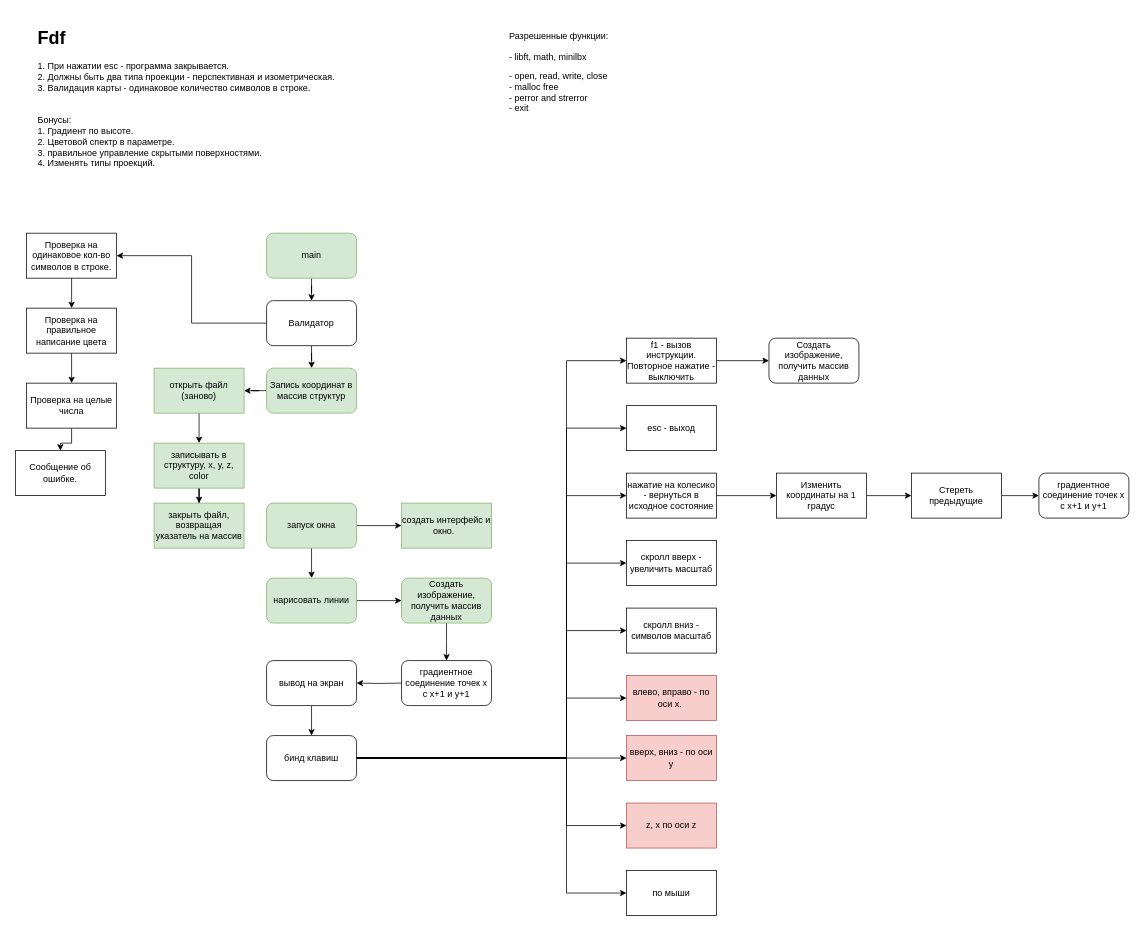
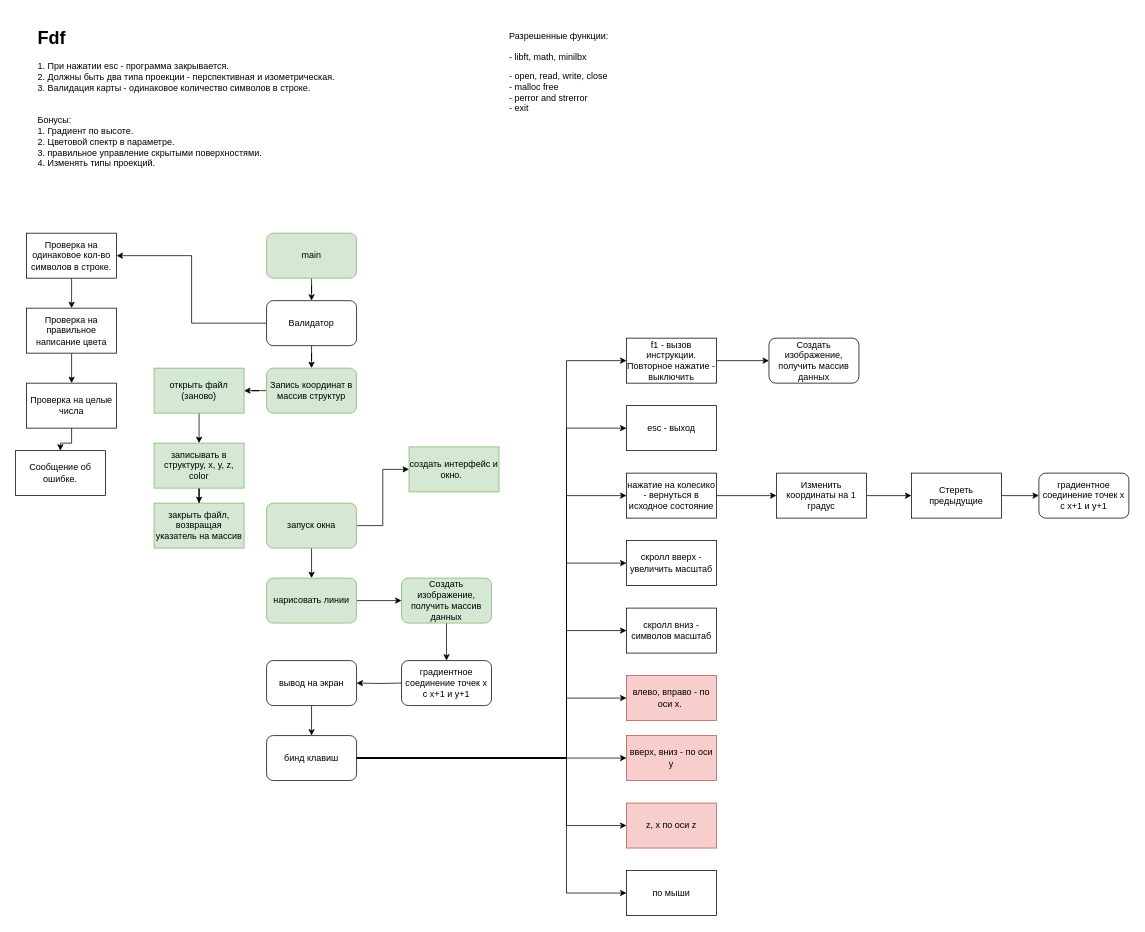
node "создать интерфейс и окно.": moved (447, 525) -> (454, 469)
